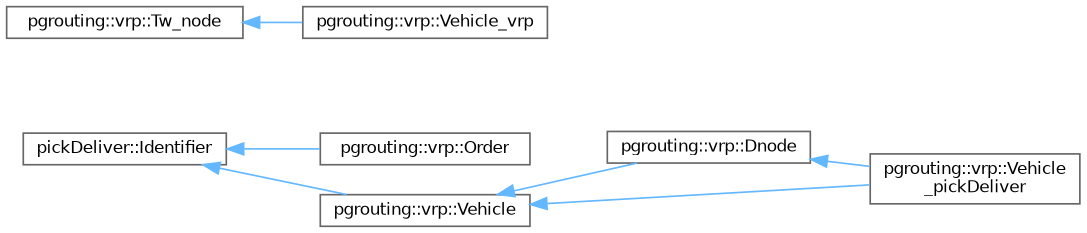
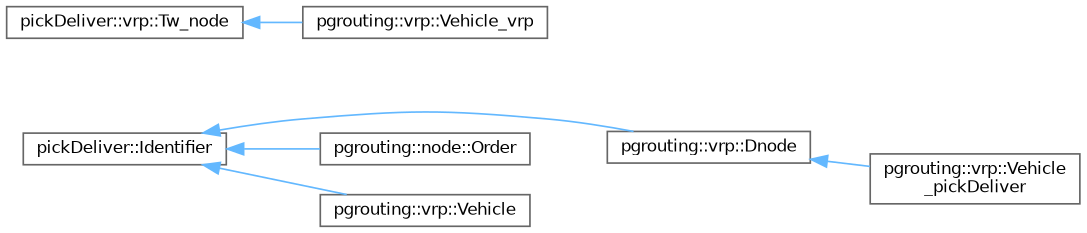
node "pgrouting::vrp::Tw_node": label "pgrouting::vrp::Tw_node" -> "pickDeliver::vrp::Tw_node"
node "pgrouting::vrp::Order": label "pgrouting::vrp::Order" -> "pgrouting::node::Order"
edge "pgrouting::vrp::Dnode" -> "pgrouting::vrp::Vehicle": now "pgrouting::vrp::Dnode" -> "pickDeliver::Identifier"
edge "pgrouting::vrp::Vehicle _pickDeliver" -> "pgrouting::vrp::Vehicle": removed
